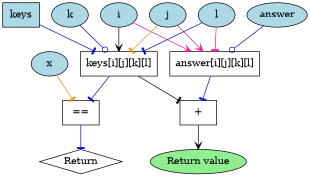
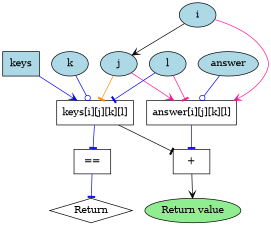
edge "i" -> "keys[i][j][k][l]": now "i" -> "j"
edge "keys" -> "keys[i][j][k][l]": arrowhead tee -> vee
node "x": removed
